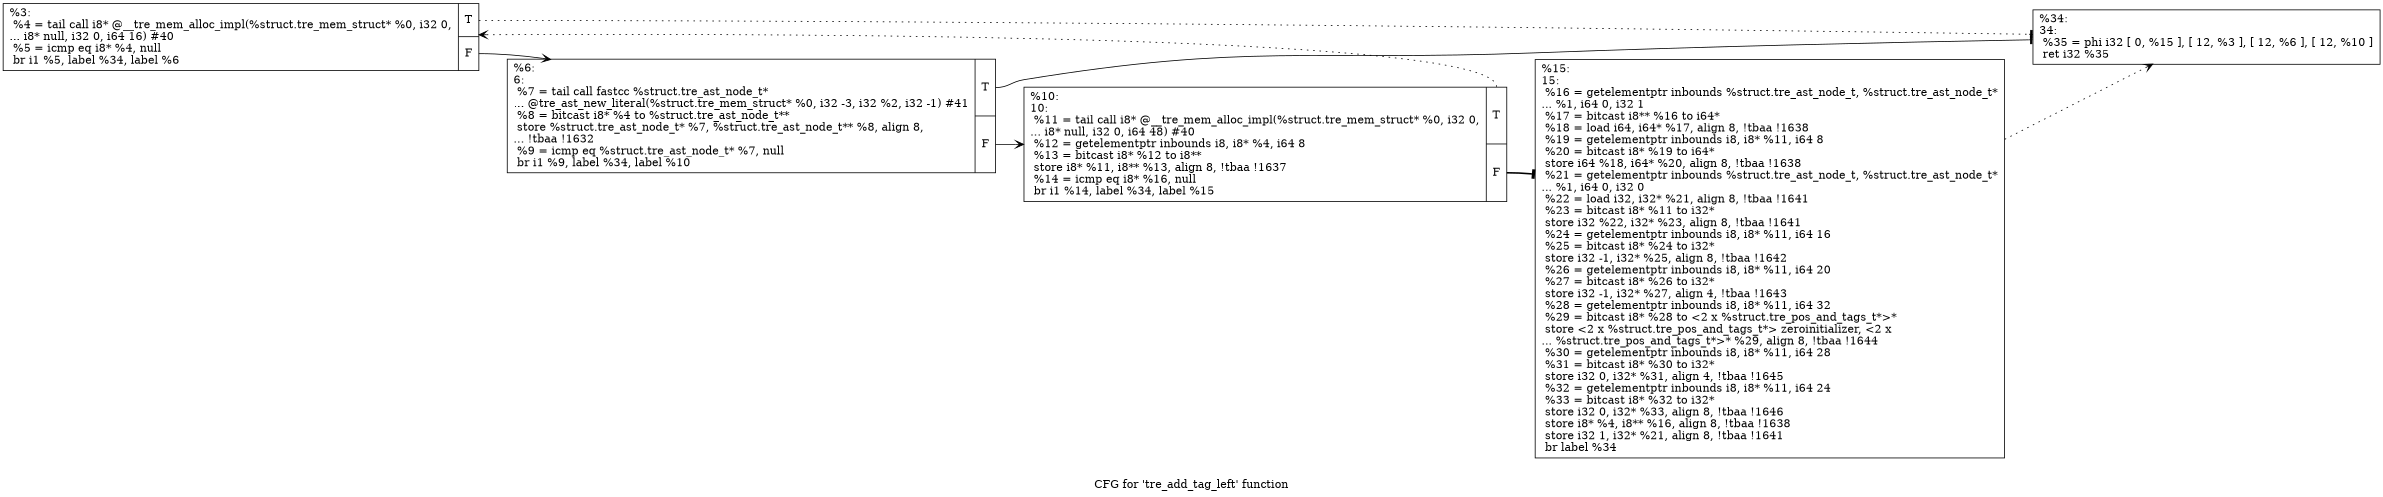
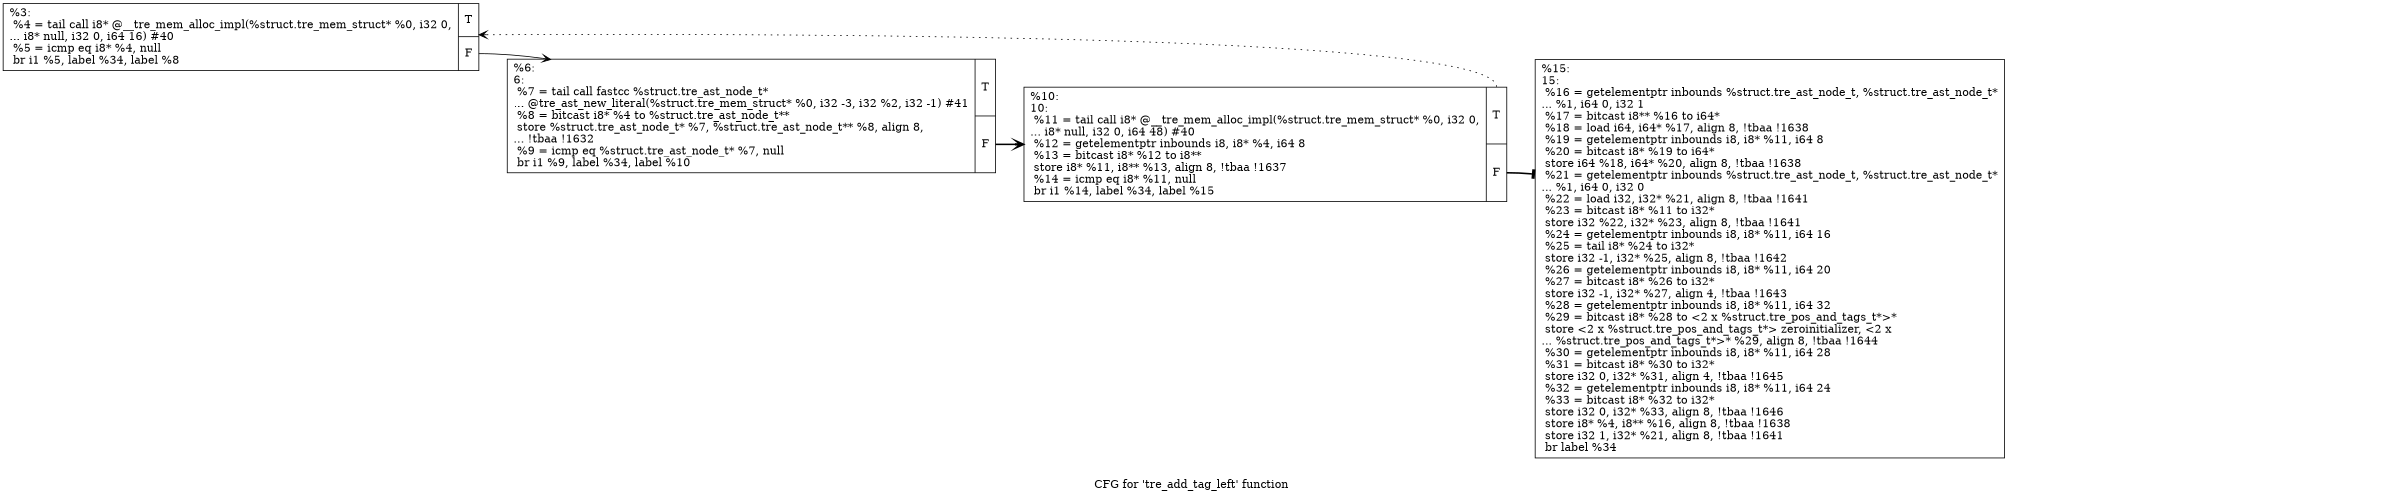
node "%34:": removed
node "%3:": text "br i1 %5, label %34, label %6" -> "br i1 %5, label %34, label %8"
edge "%6:" -> "%10:": style solid -> bold
node "%10:": text "%14 = icmp eq i8* %16, null" -> "%14 = icmp eq i8* %11, null"
node "%15:": text "%25 = bitcast i8* %24 to i32*" -> "%25 = tail i8* %24 to i32*"
